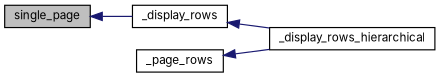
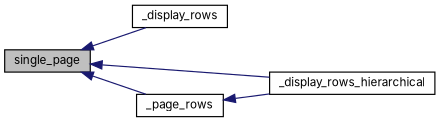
edge "_display_rows_hierarchical" -> "_display_rows": now "_display_rows_hierarchical" -> "single_page"
edge "_page_rows" -> "single_page": added
